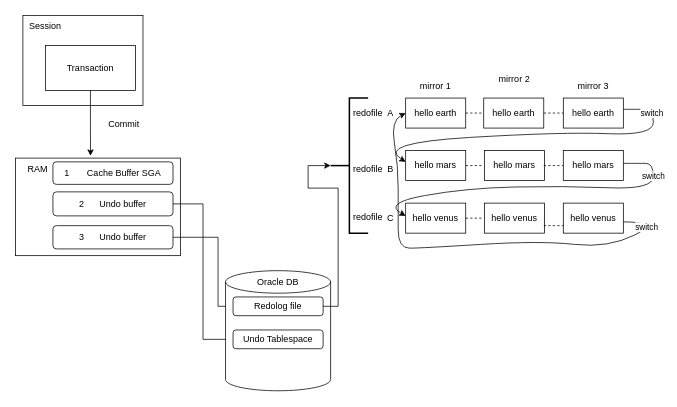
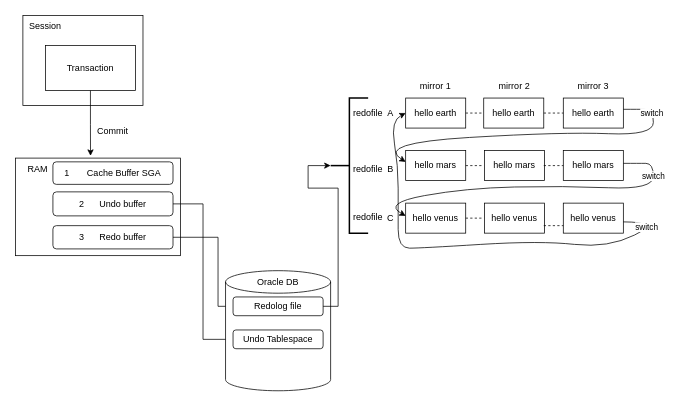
node "mirror 2": moved (514, 79) -> (514, 87)
node "Commit": moved (124, 124) -> (113, 132)
node "3 Undo buffer": label "3 Undo buffer" -> "3 Redo buffer"
